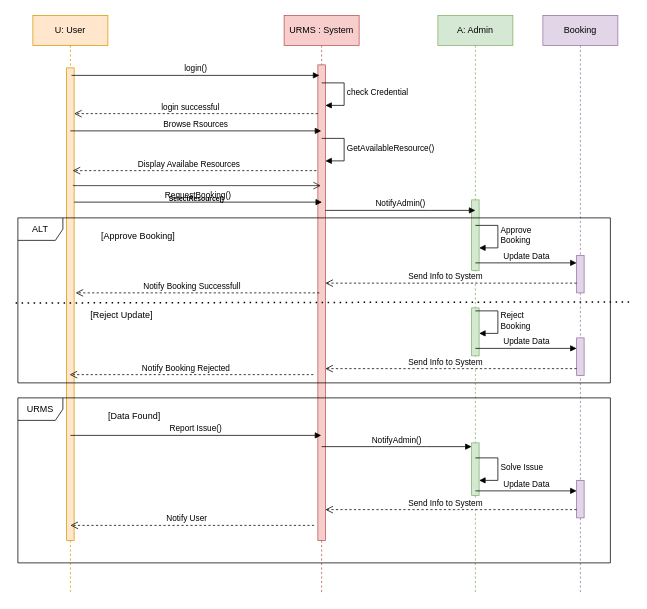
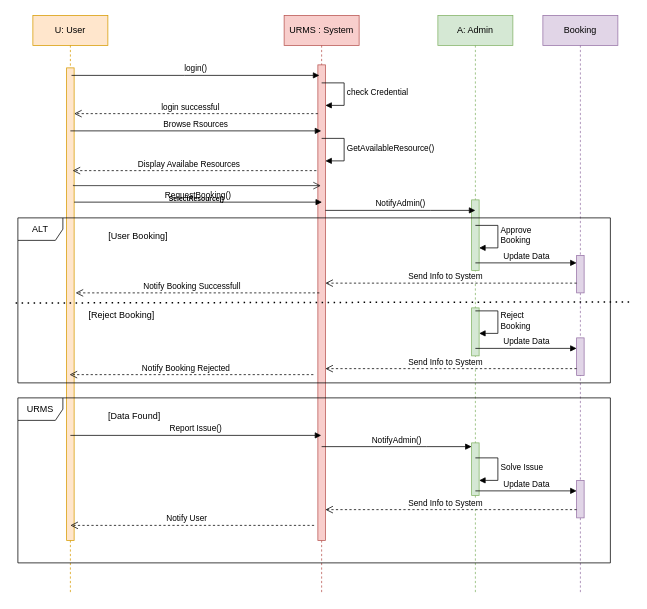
node "[Approve Booking]": label "[Approve Booking]" -> "[User Booking]"
node "[Reject Update]": label "[Reject Update]" -> "[Reject Booking]"
